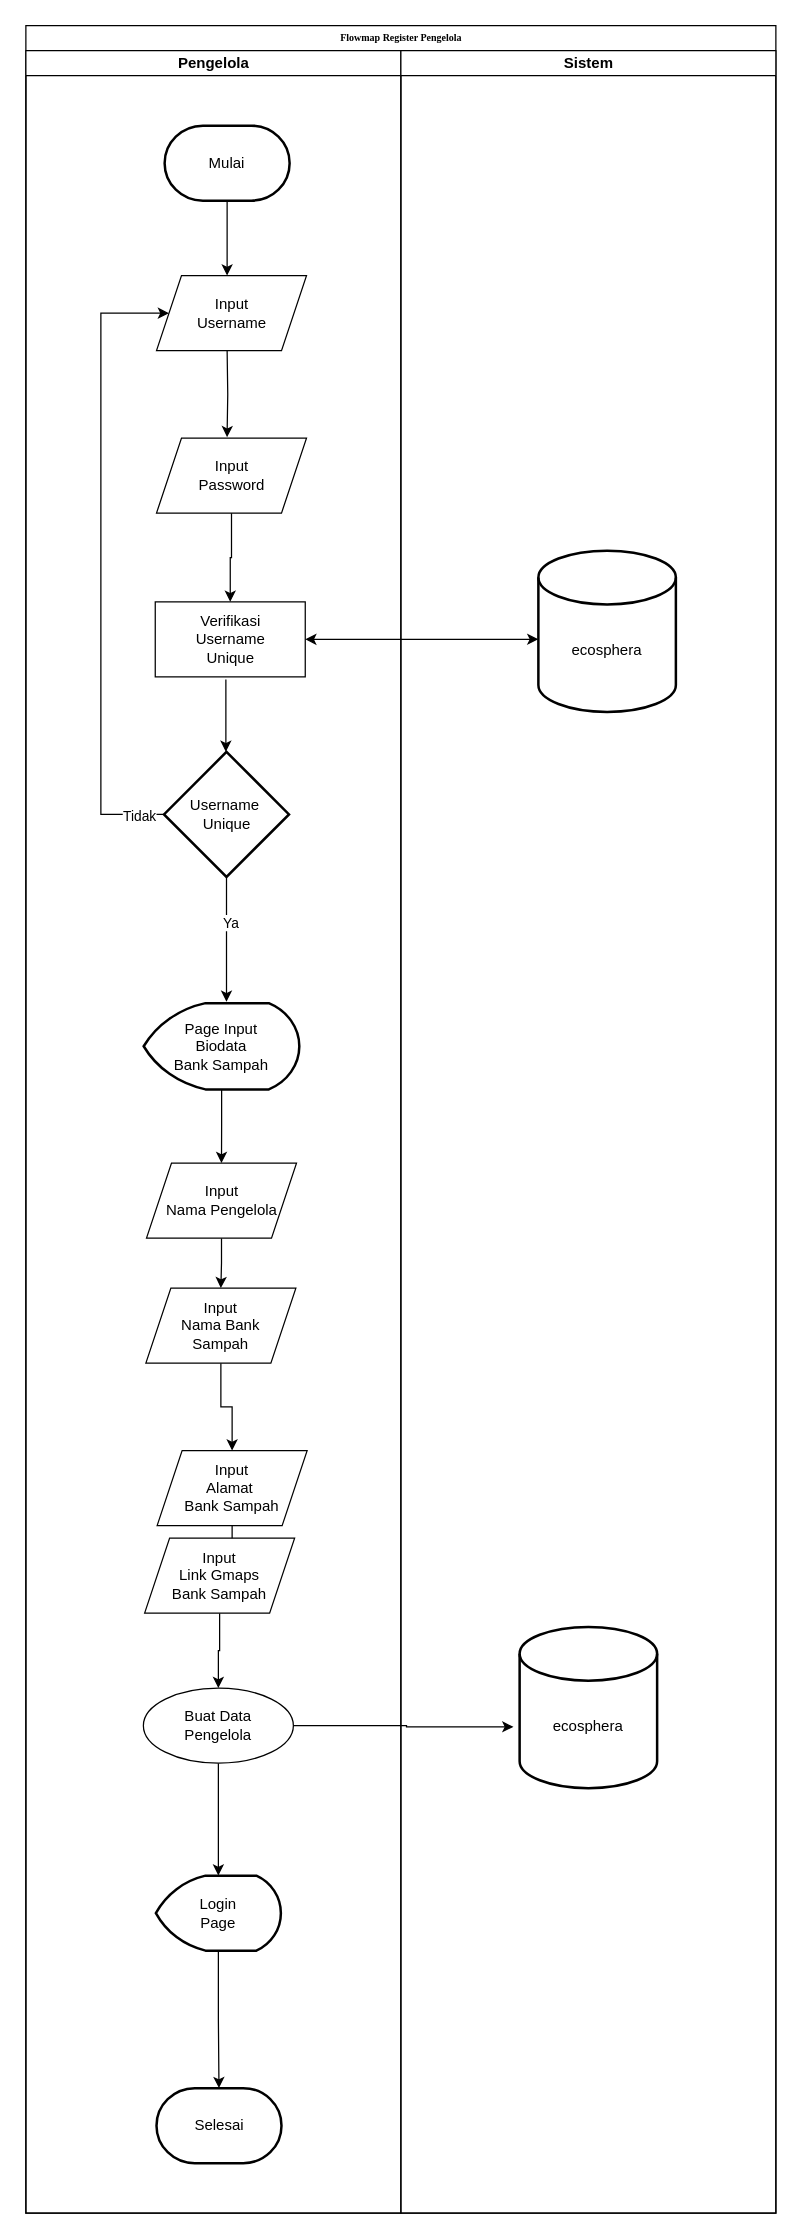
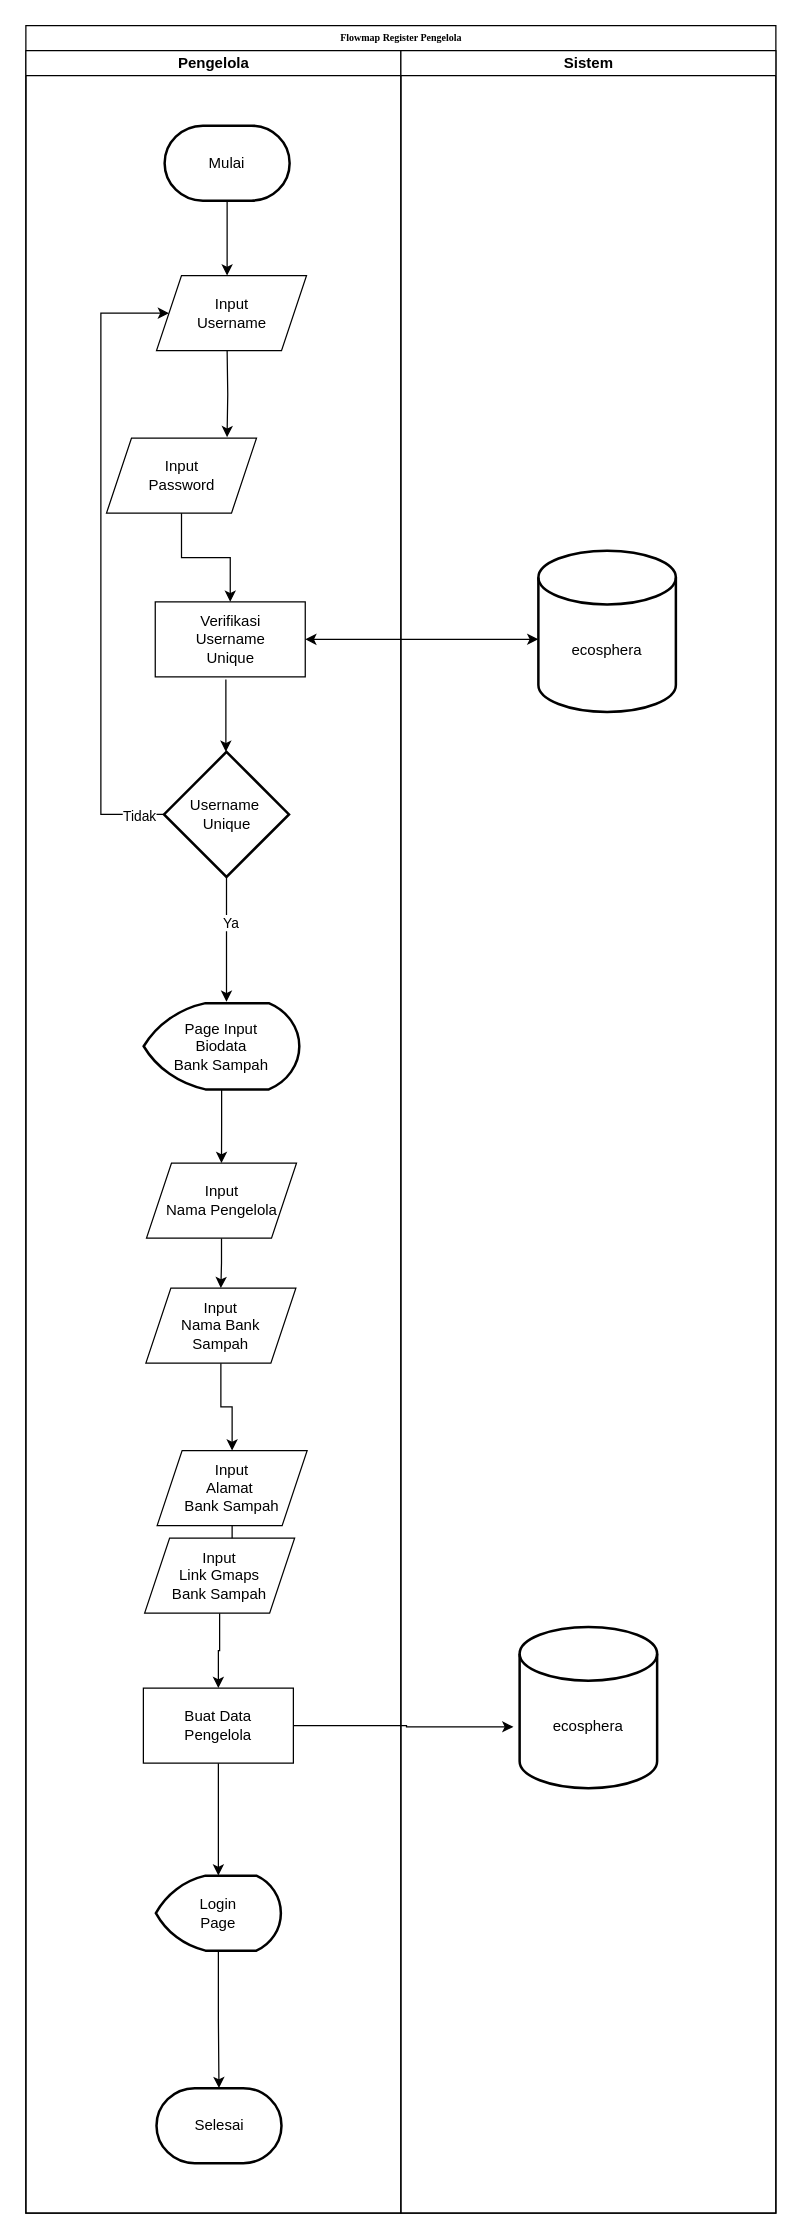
node "Input Password": moved (231, 476) -> (181, 476)
node "Buat Data Pengelola": shape ellipse -> rectangle
